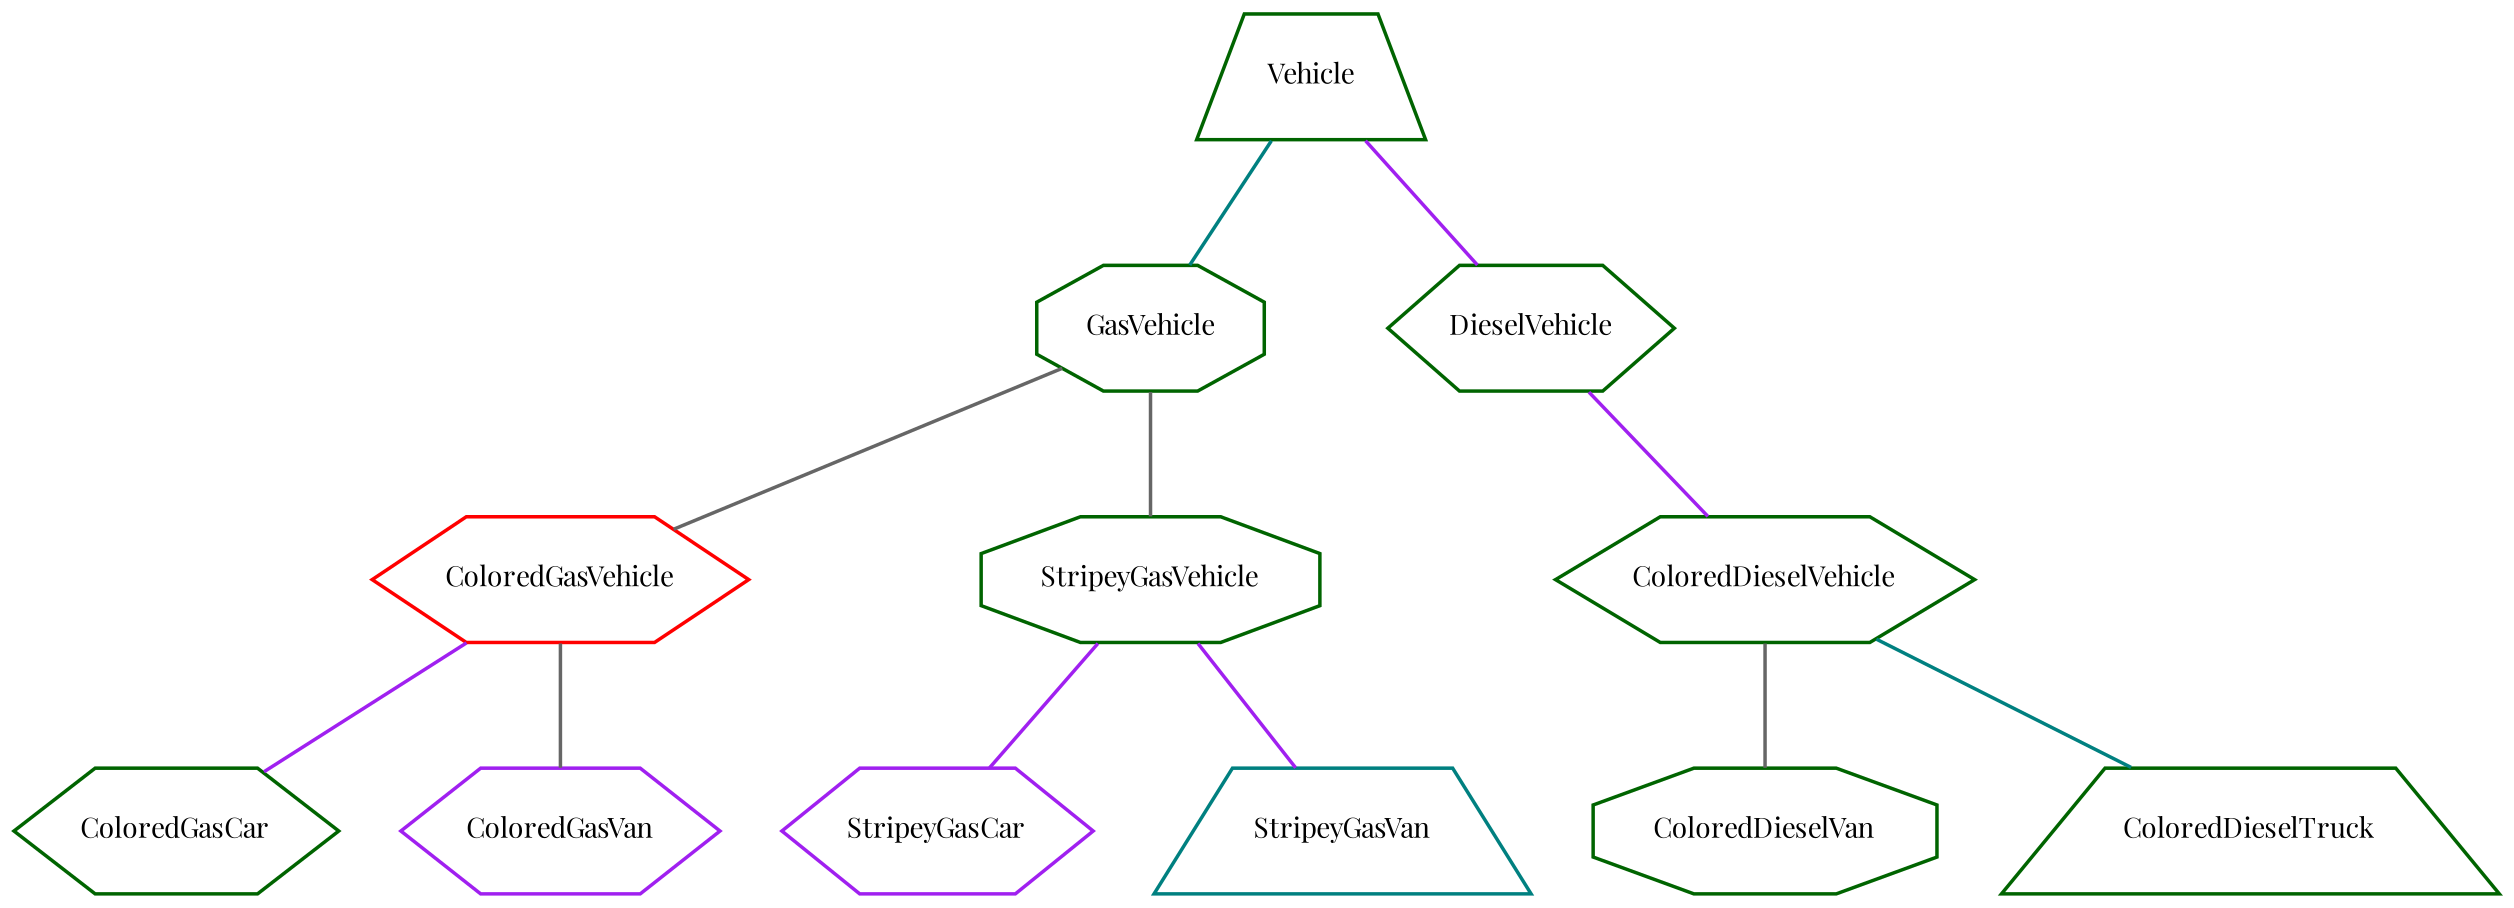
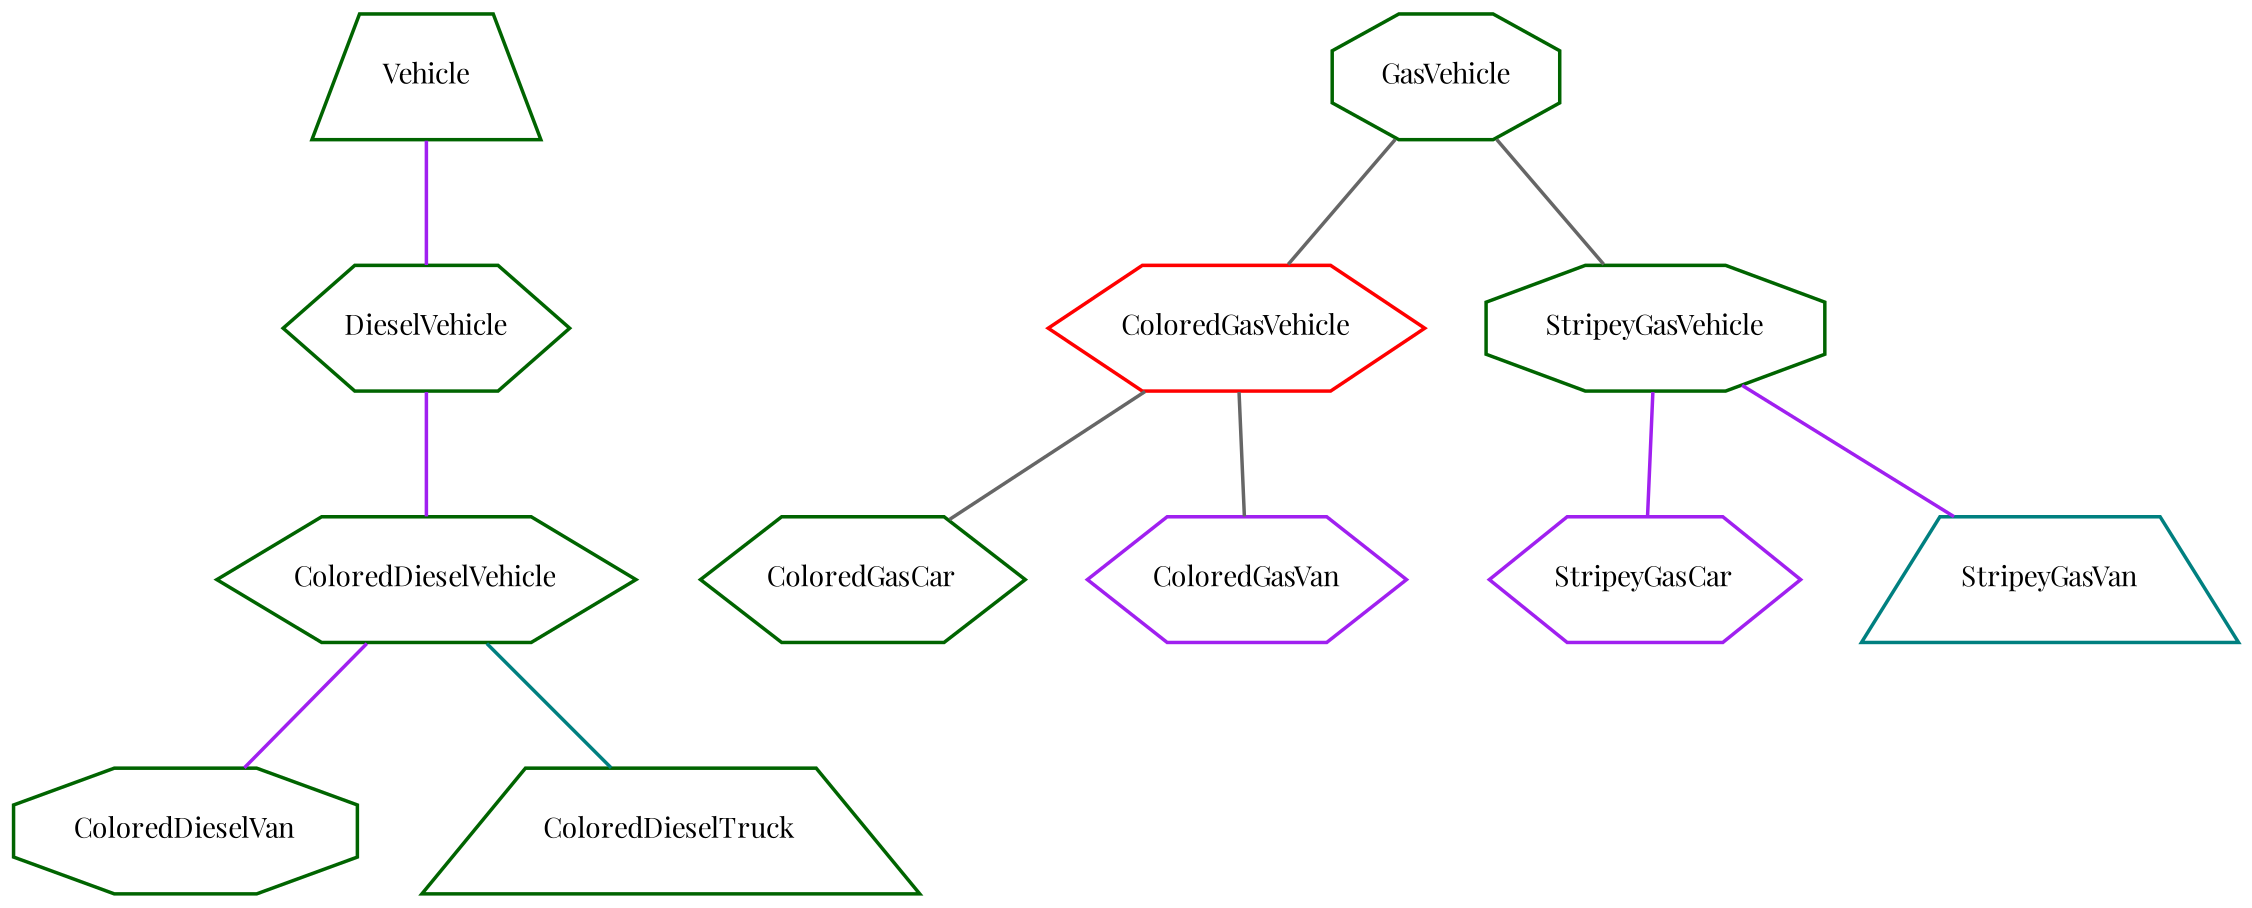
edge "Vehicle" -- "GasVehicle": removed
edge "ColoredDieselVehicle" -- "ColoredDieselVan": color gray40 -> purple
edge "ColoredGasVehicle" -- "ColoredGasCar": color purple -> gray40
